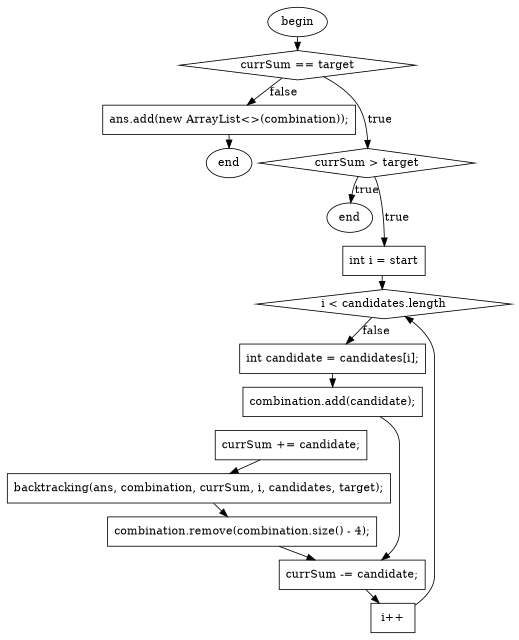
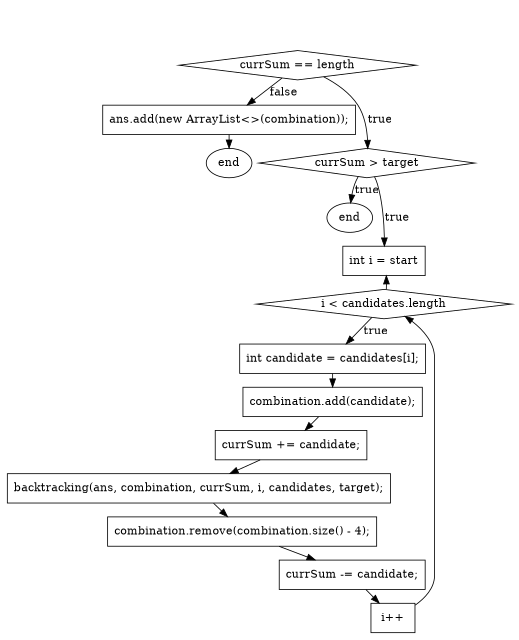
node "begin": removed
node "currSum == target": label "currSum == target" -> "currSum == length"
edge "int i = start" -> "i < candidates.length": reversed
edge "i < candidates.length" -> "int candidate = candidates[i];": label "false" -> "true"
edge "combination.add(candidate);" -> "currSum -= candidate;": now "combination.add(candidate);" -> "currSum += candidate;"
